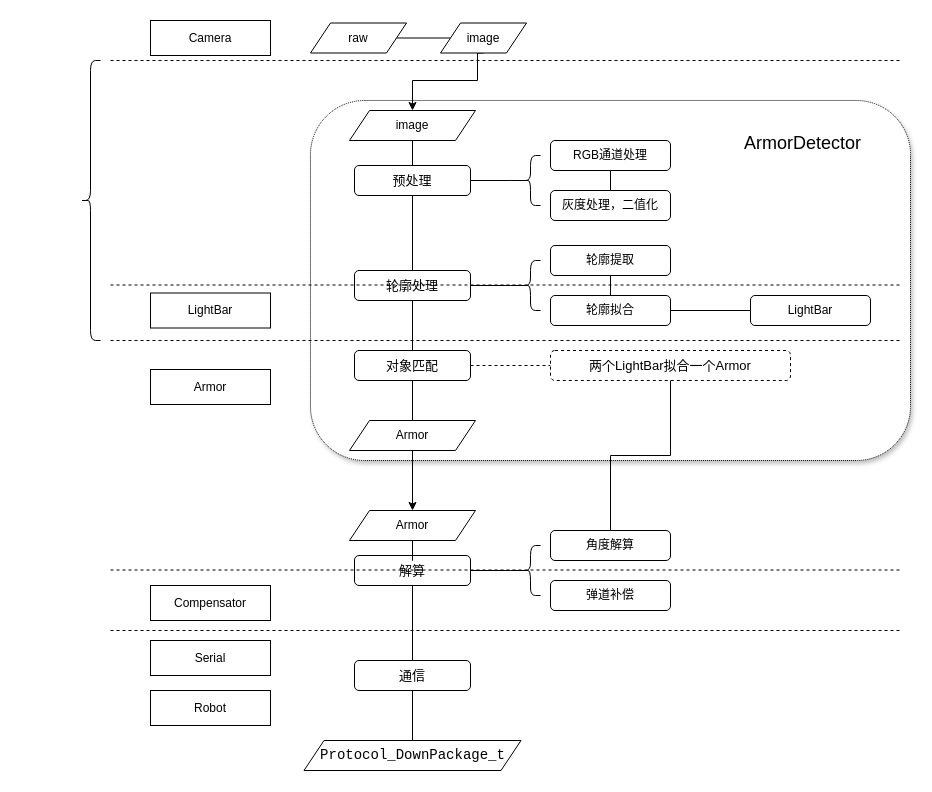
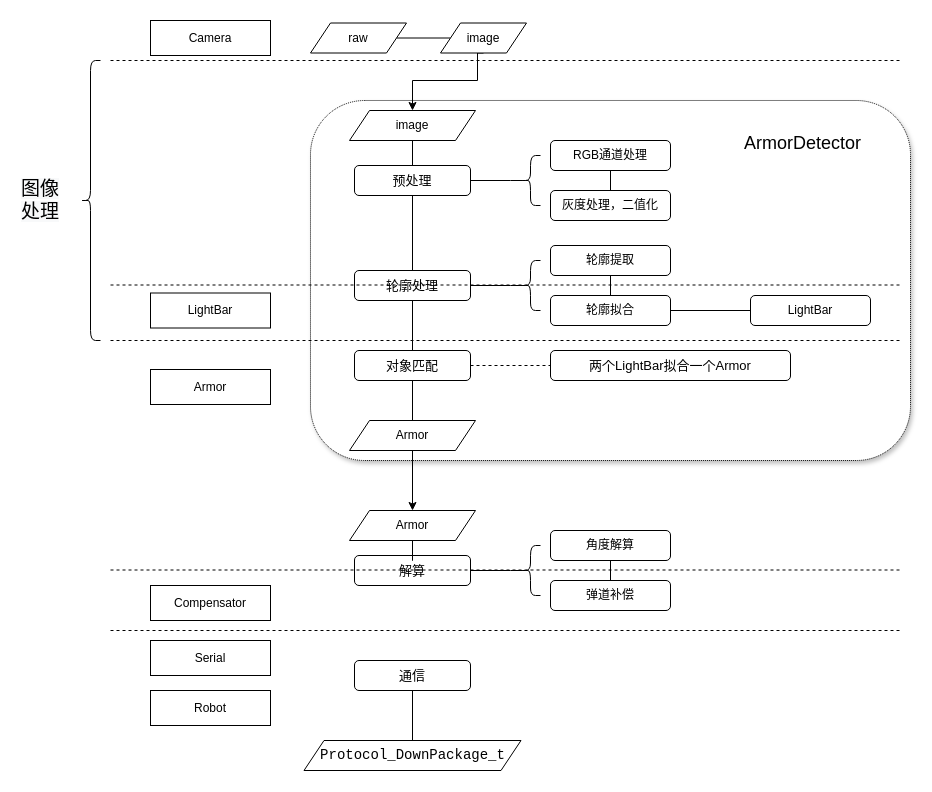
node "图像处理": added
node "两个LightBar拟合一个Armor": style dashed -> solid
edge "两个LightBar拟合一个Armor" -- "角度解算": now "弹道补偿" -- "角度解算"
edge "解算" -- "通信": removed
